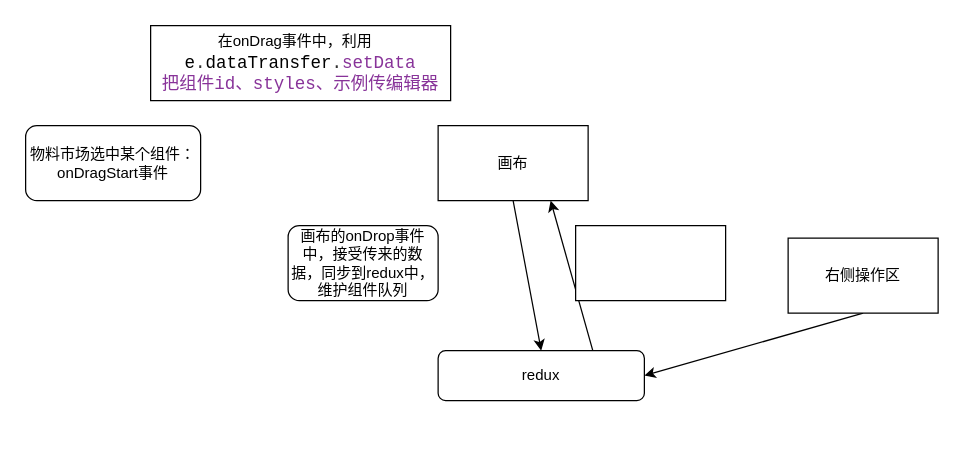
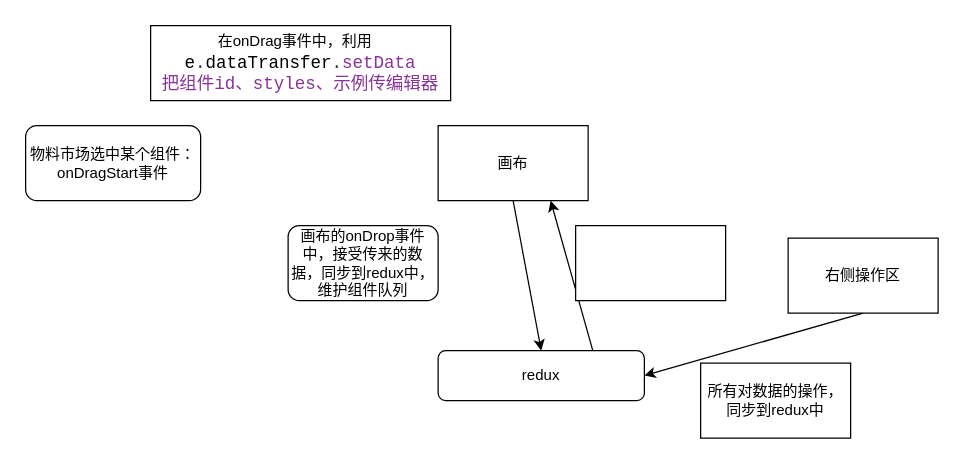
node "所有对数据的操作，同步到redux中": added
